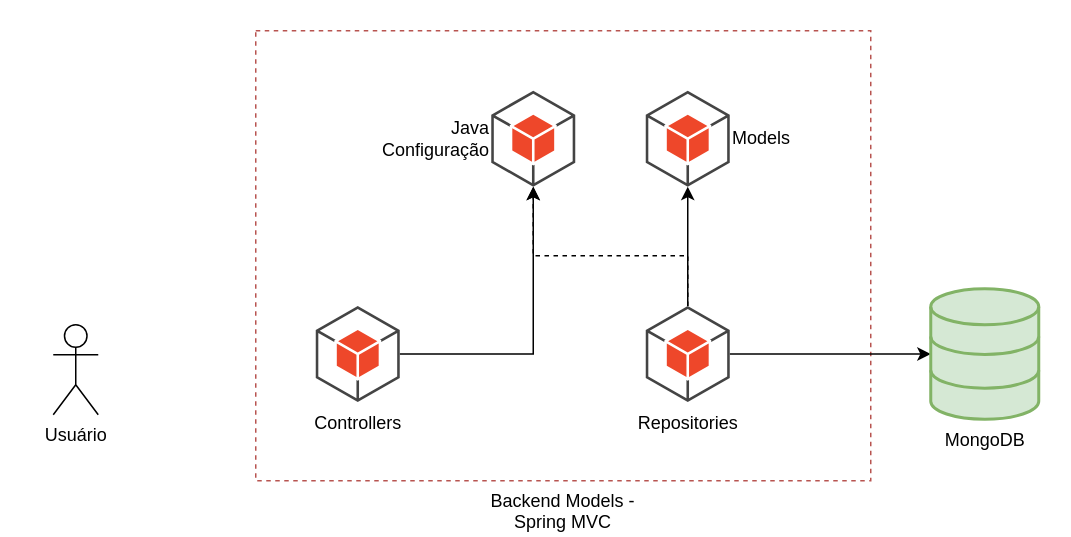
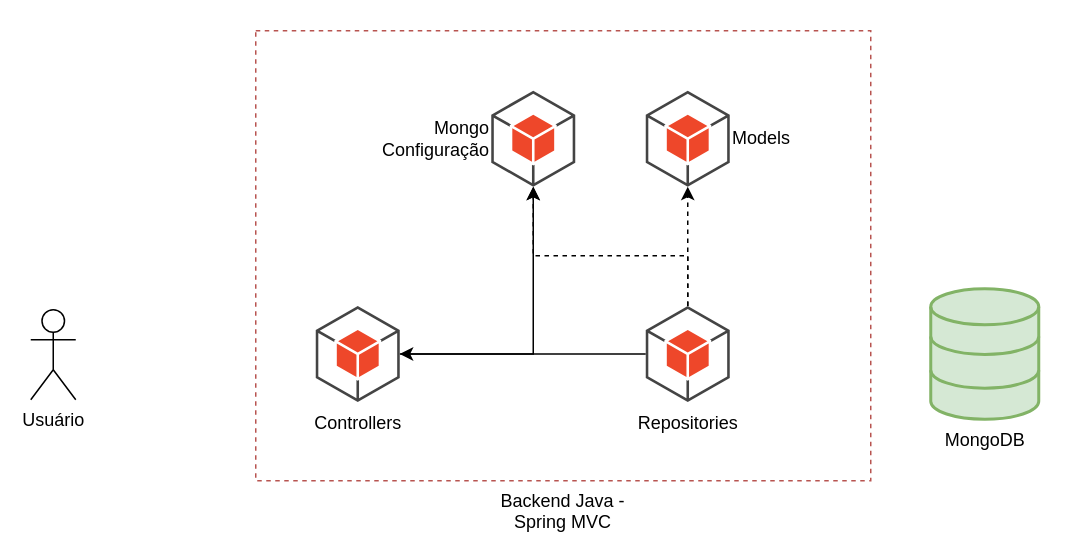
node "Java Configuração": label "Java Configuração" -> "Mongo Configuração"
edge "Repositories" -> "Models": style solid -> dashed
edge "Repositories" -> "MongoDB": now "Repositories" -> "Controllers"
node "Usuário": moved (76, 370) -> (53, 355)
node "Backend Models - Spring MVC": label "Backend Models - Spring MVC" -> "Backend Java - Spring MVC"
